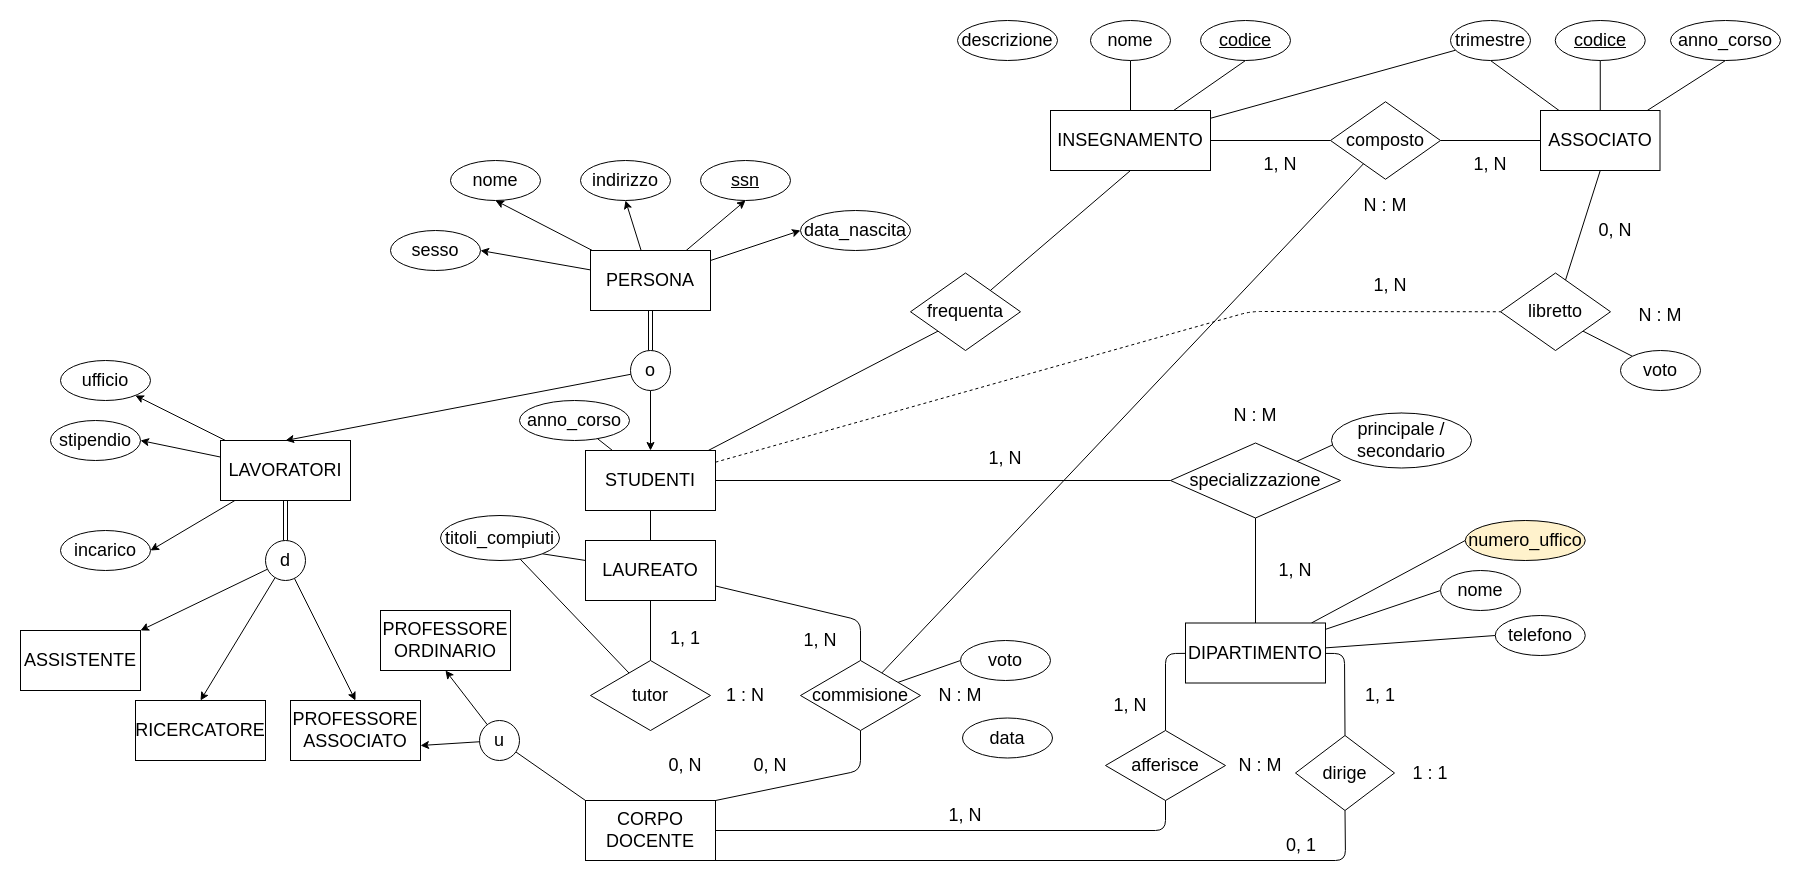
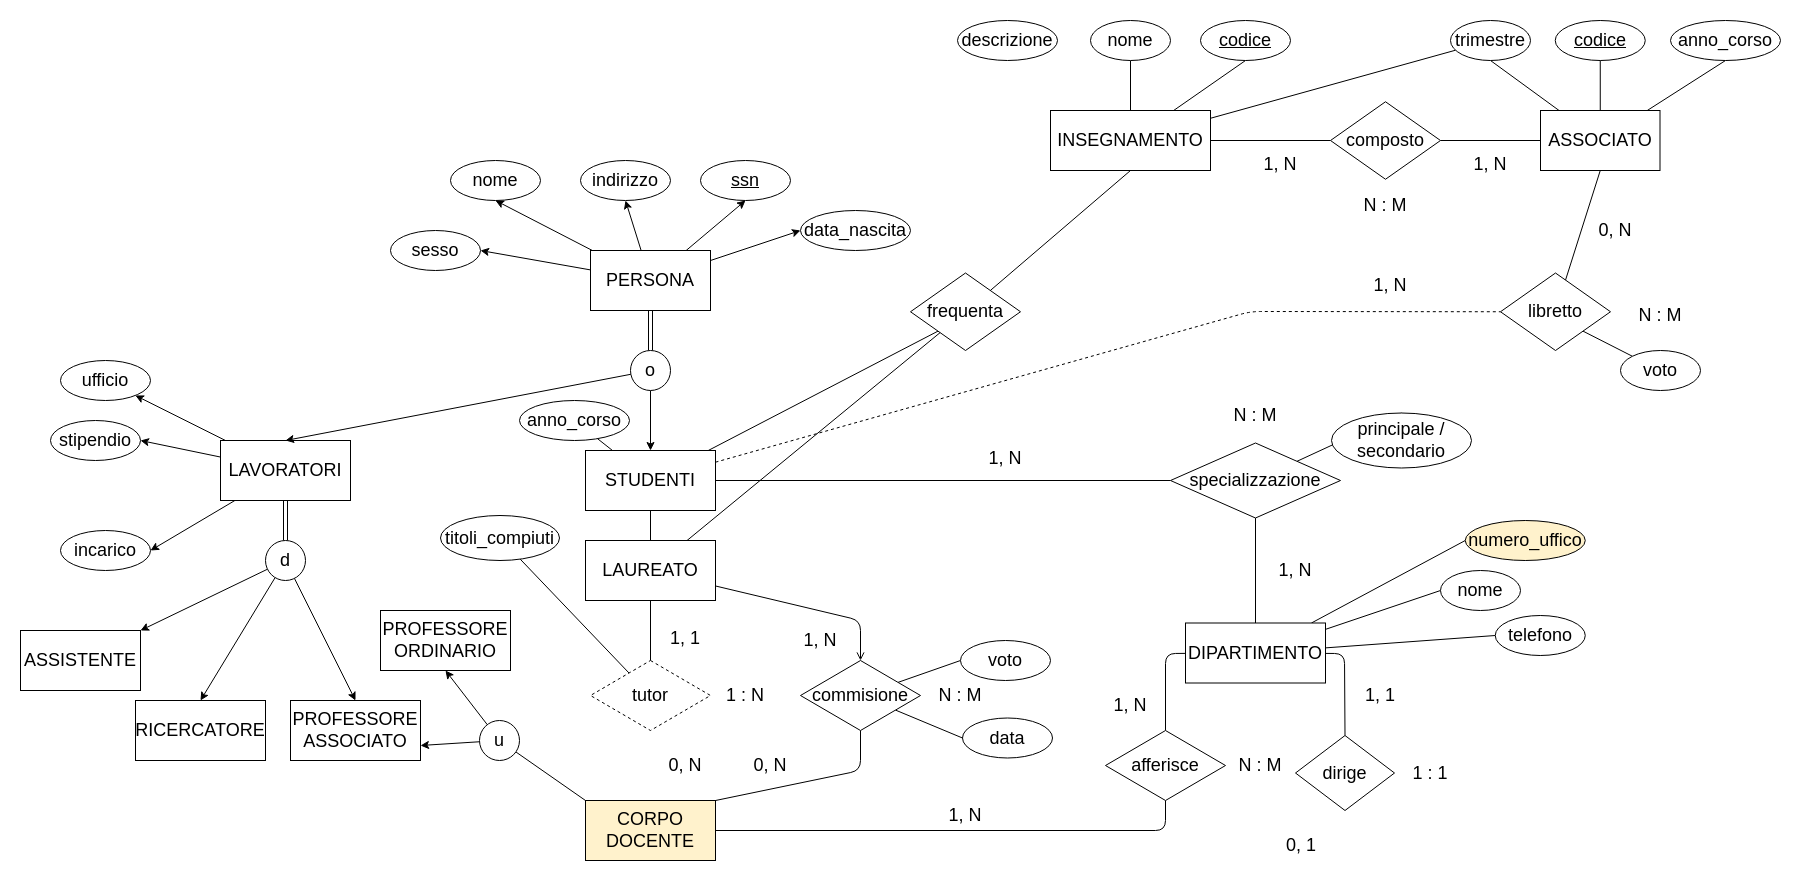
edge "composto" -- "commisione": now "data" -- "commisione"
edge "titoli_compiuti" -- "LAUREATO": now "frequenta" -- "LAUREATO"
edge "LAUREATO" -- "commisione": arrowhead none -> open
node "tutor": style solid -> dashed
node "CORPO DOCENTE": fillcolor #ffffff -> #fff2cc
edge "dirige" -- "CORPO DOCENTE": removed
